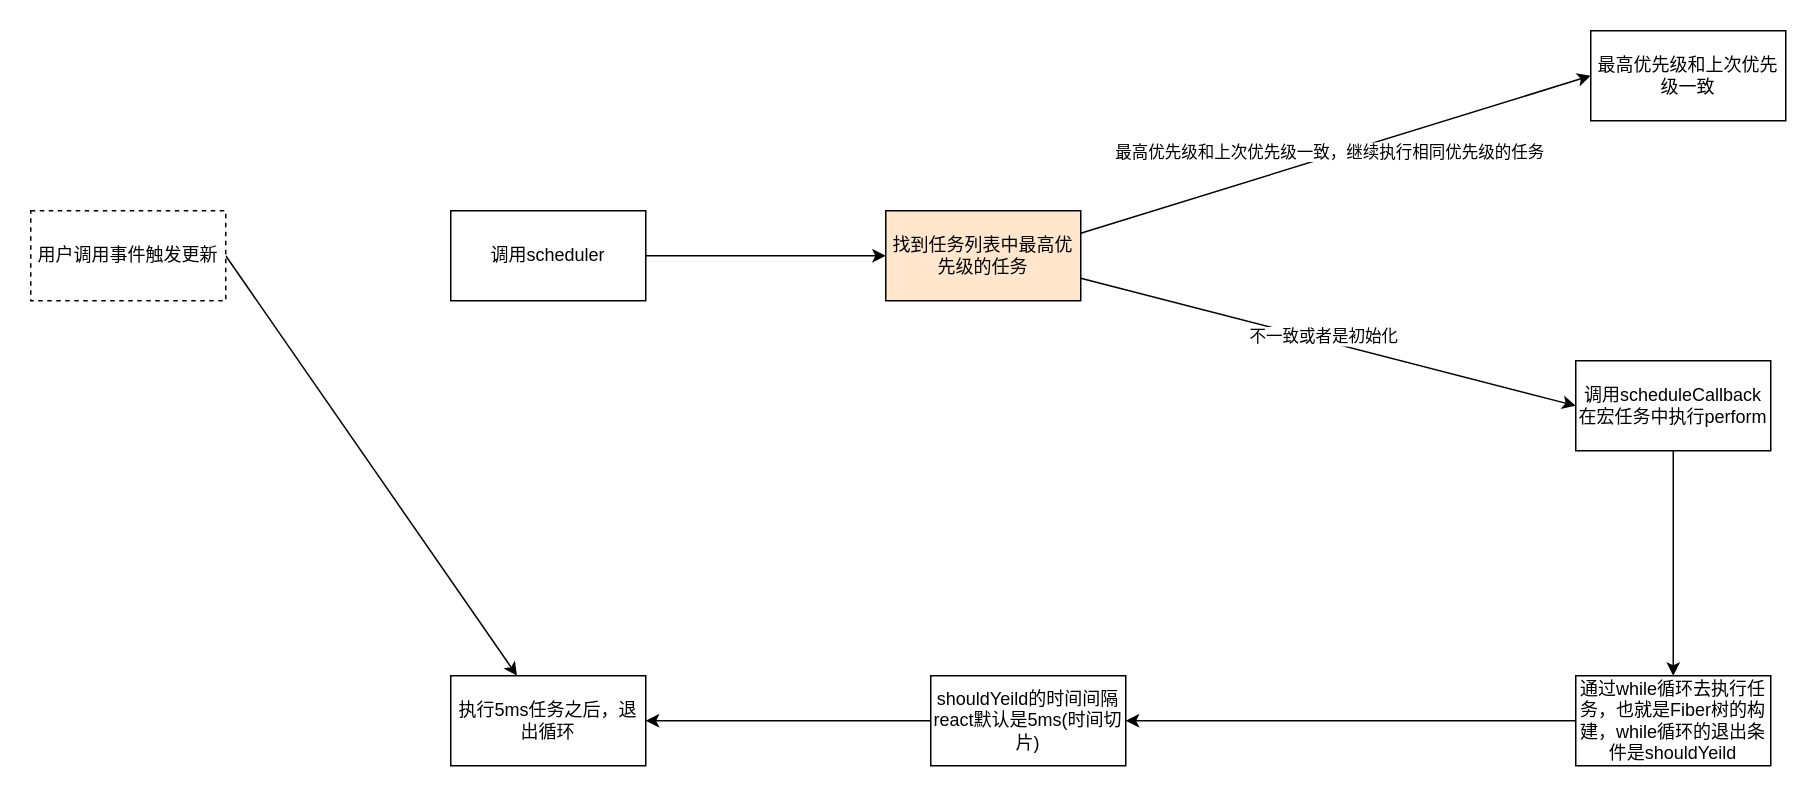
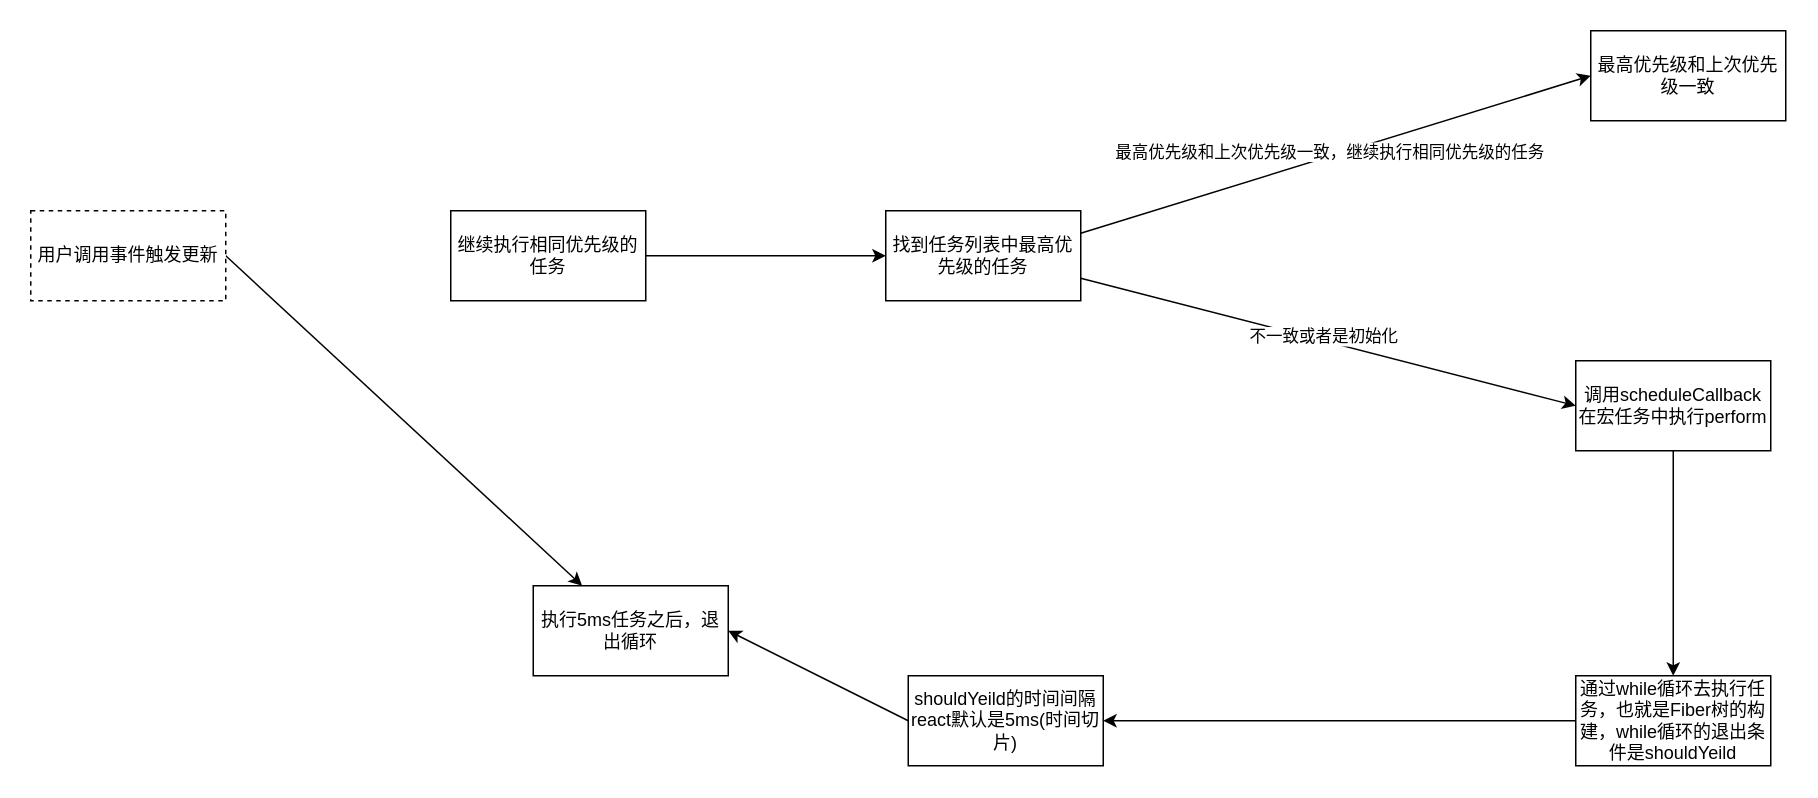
node "调用scheduler": label "调用scheduler" -> "继续执行相同优先级的任务"
node "找到任务列表中最高优先级的任务": fillcolor #ffe6cc -> #ffffff
node "执行5ms任务之后，退出循环": moved (548, 721) -> (631, 631)
node "shouldYeild的时间间隔react默认是5ms(时间切片)": moved (1028, 721) -> (1006, 721)
